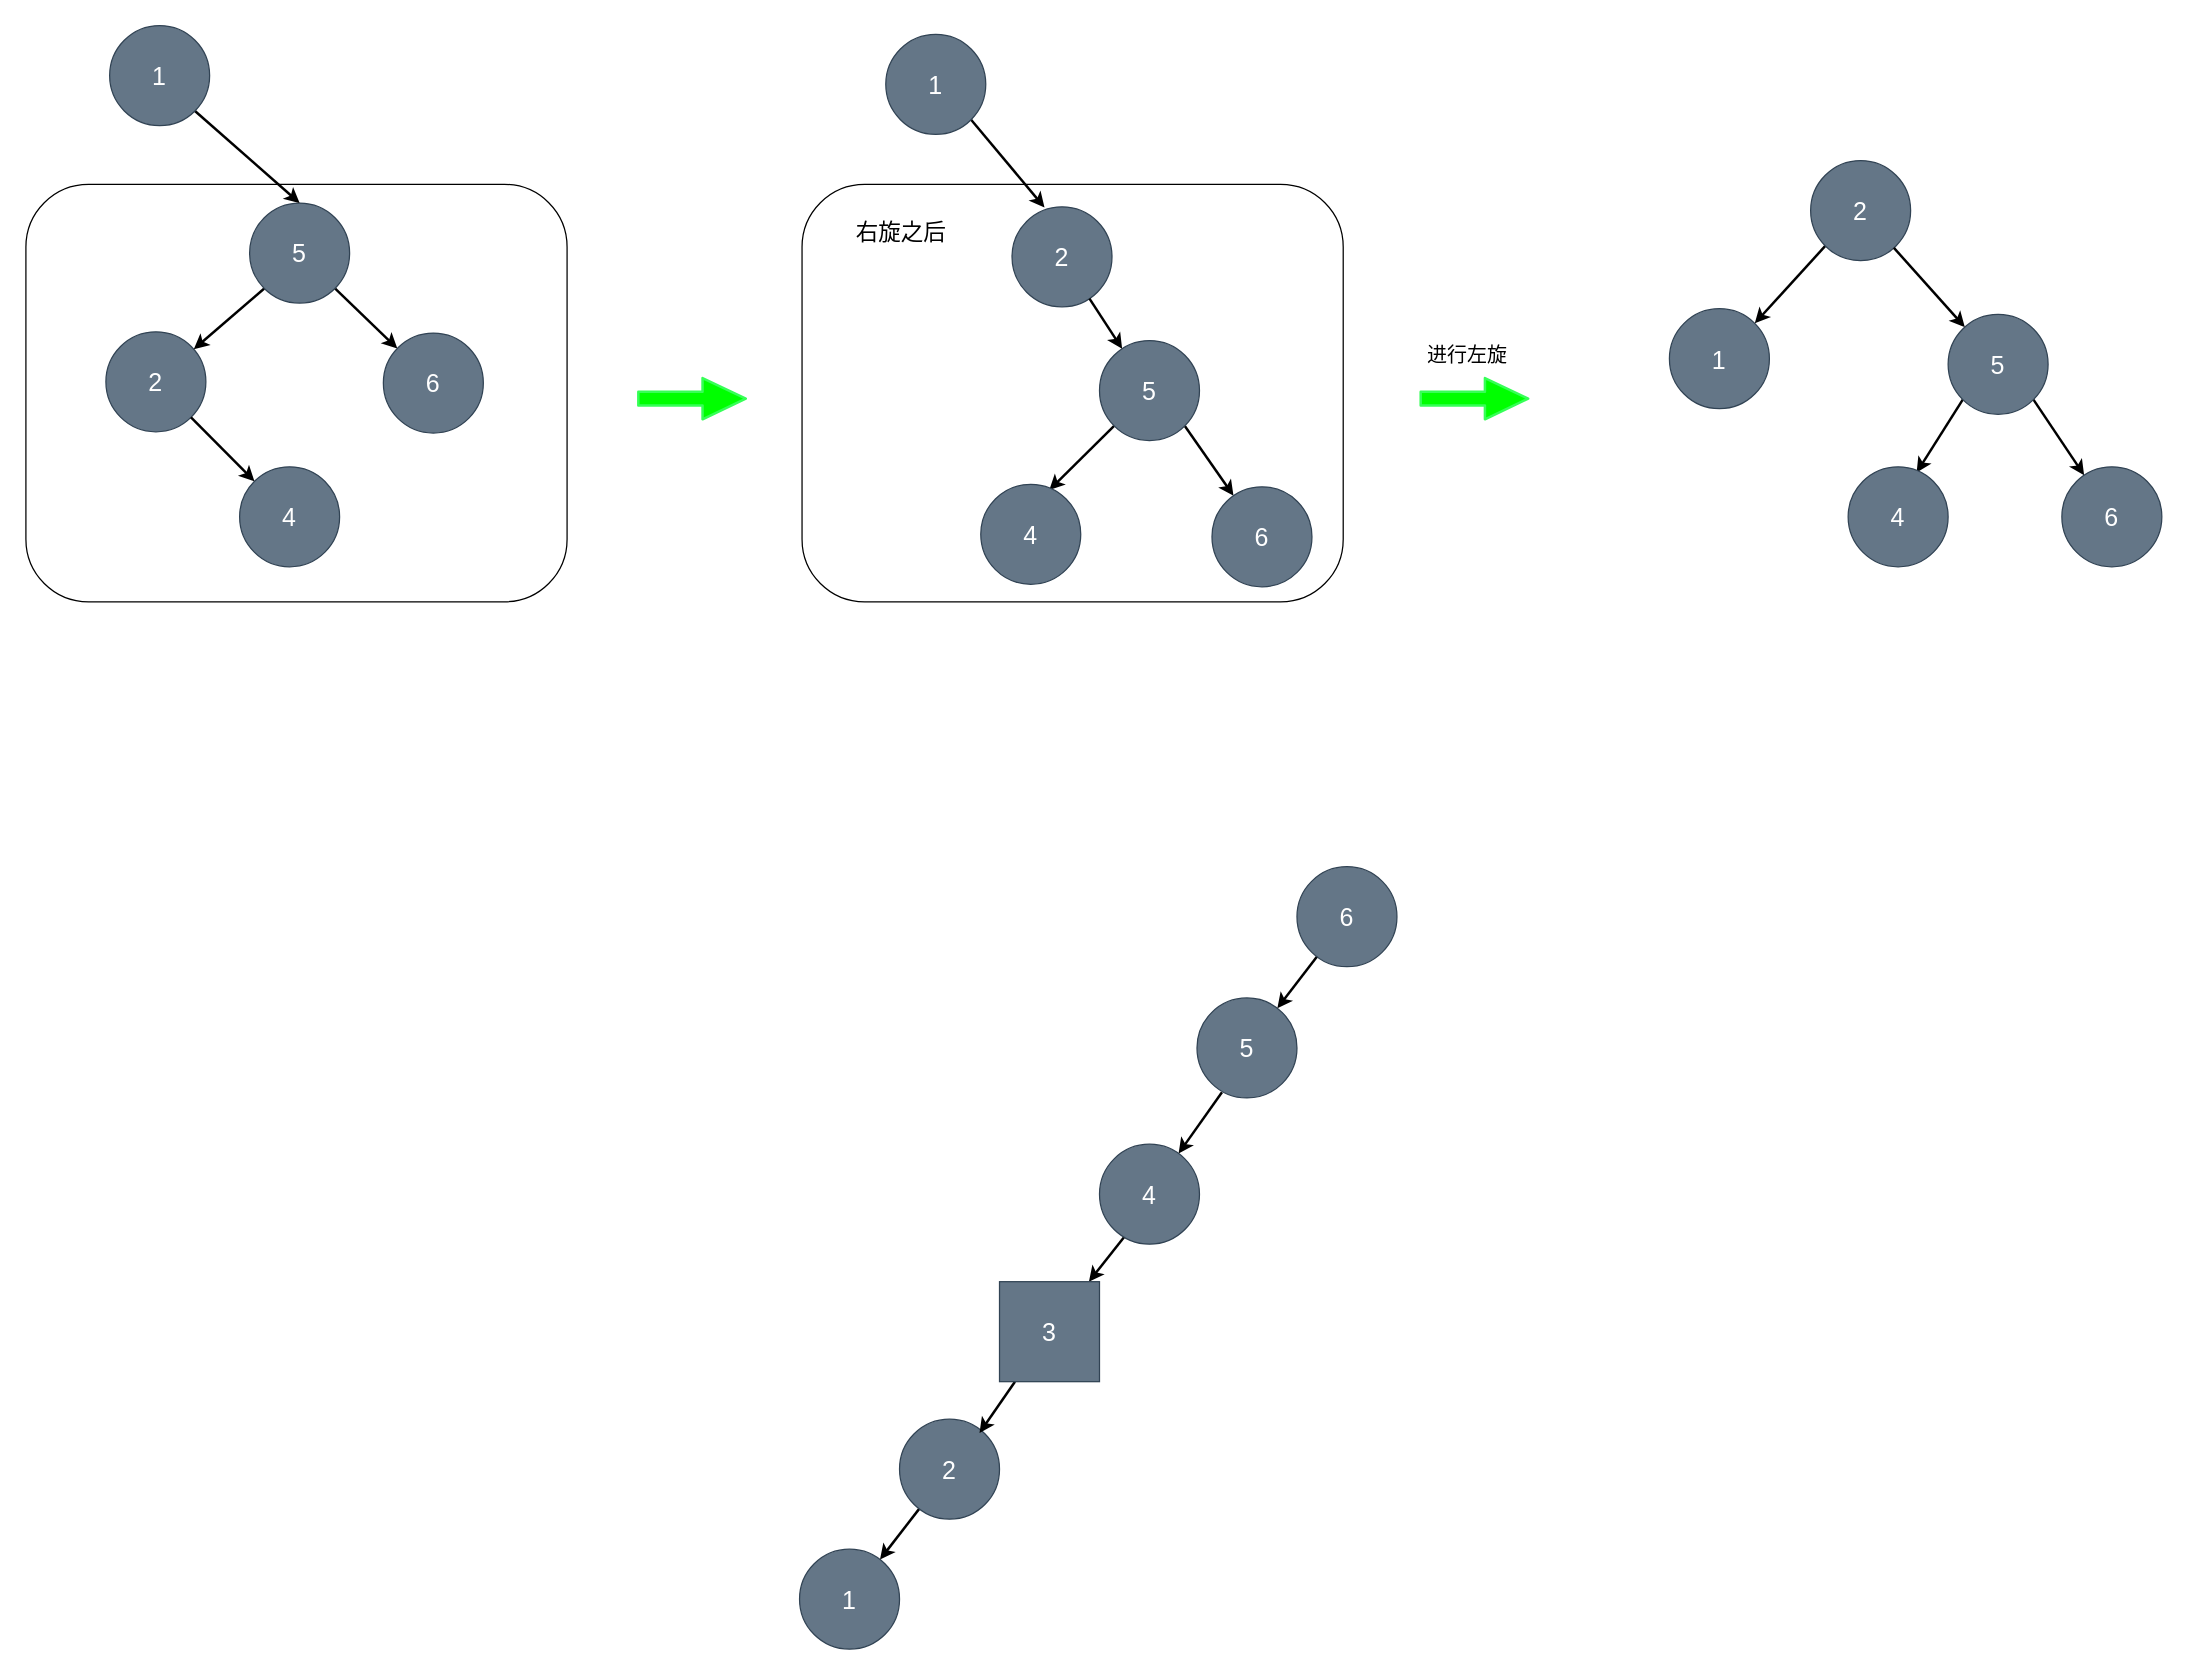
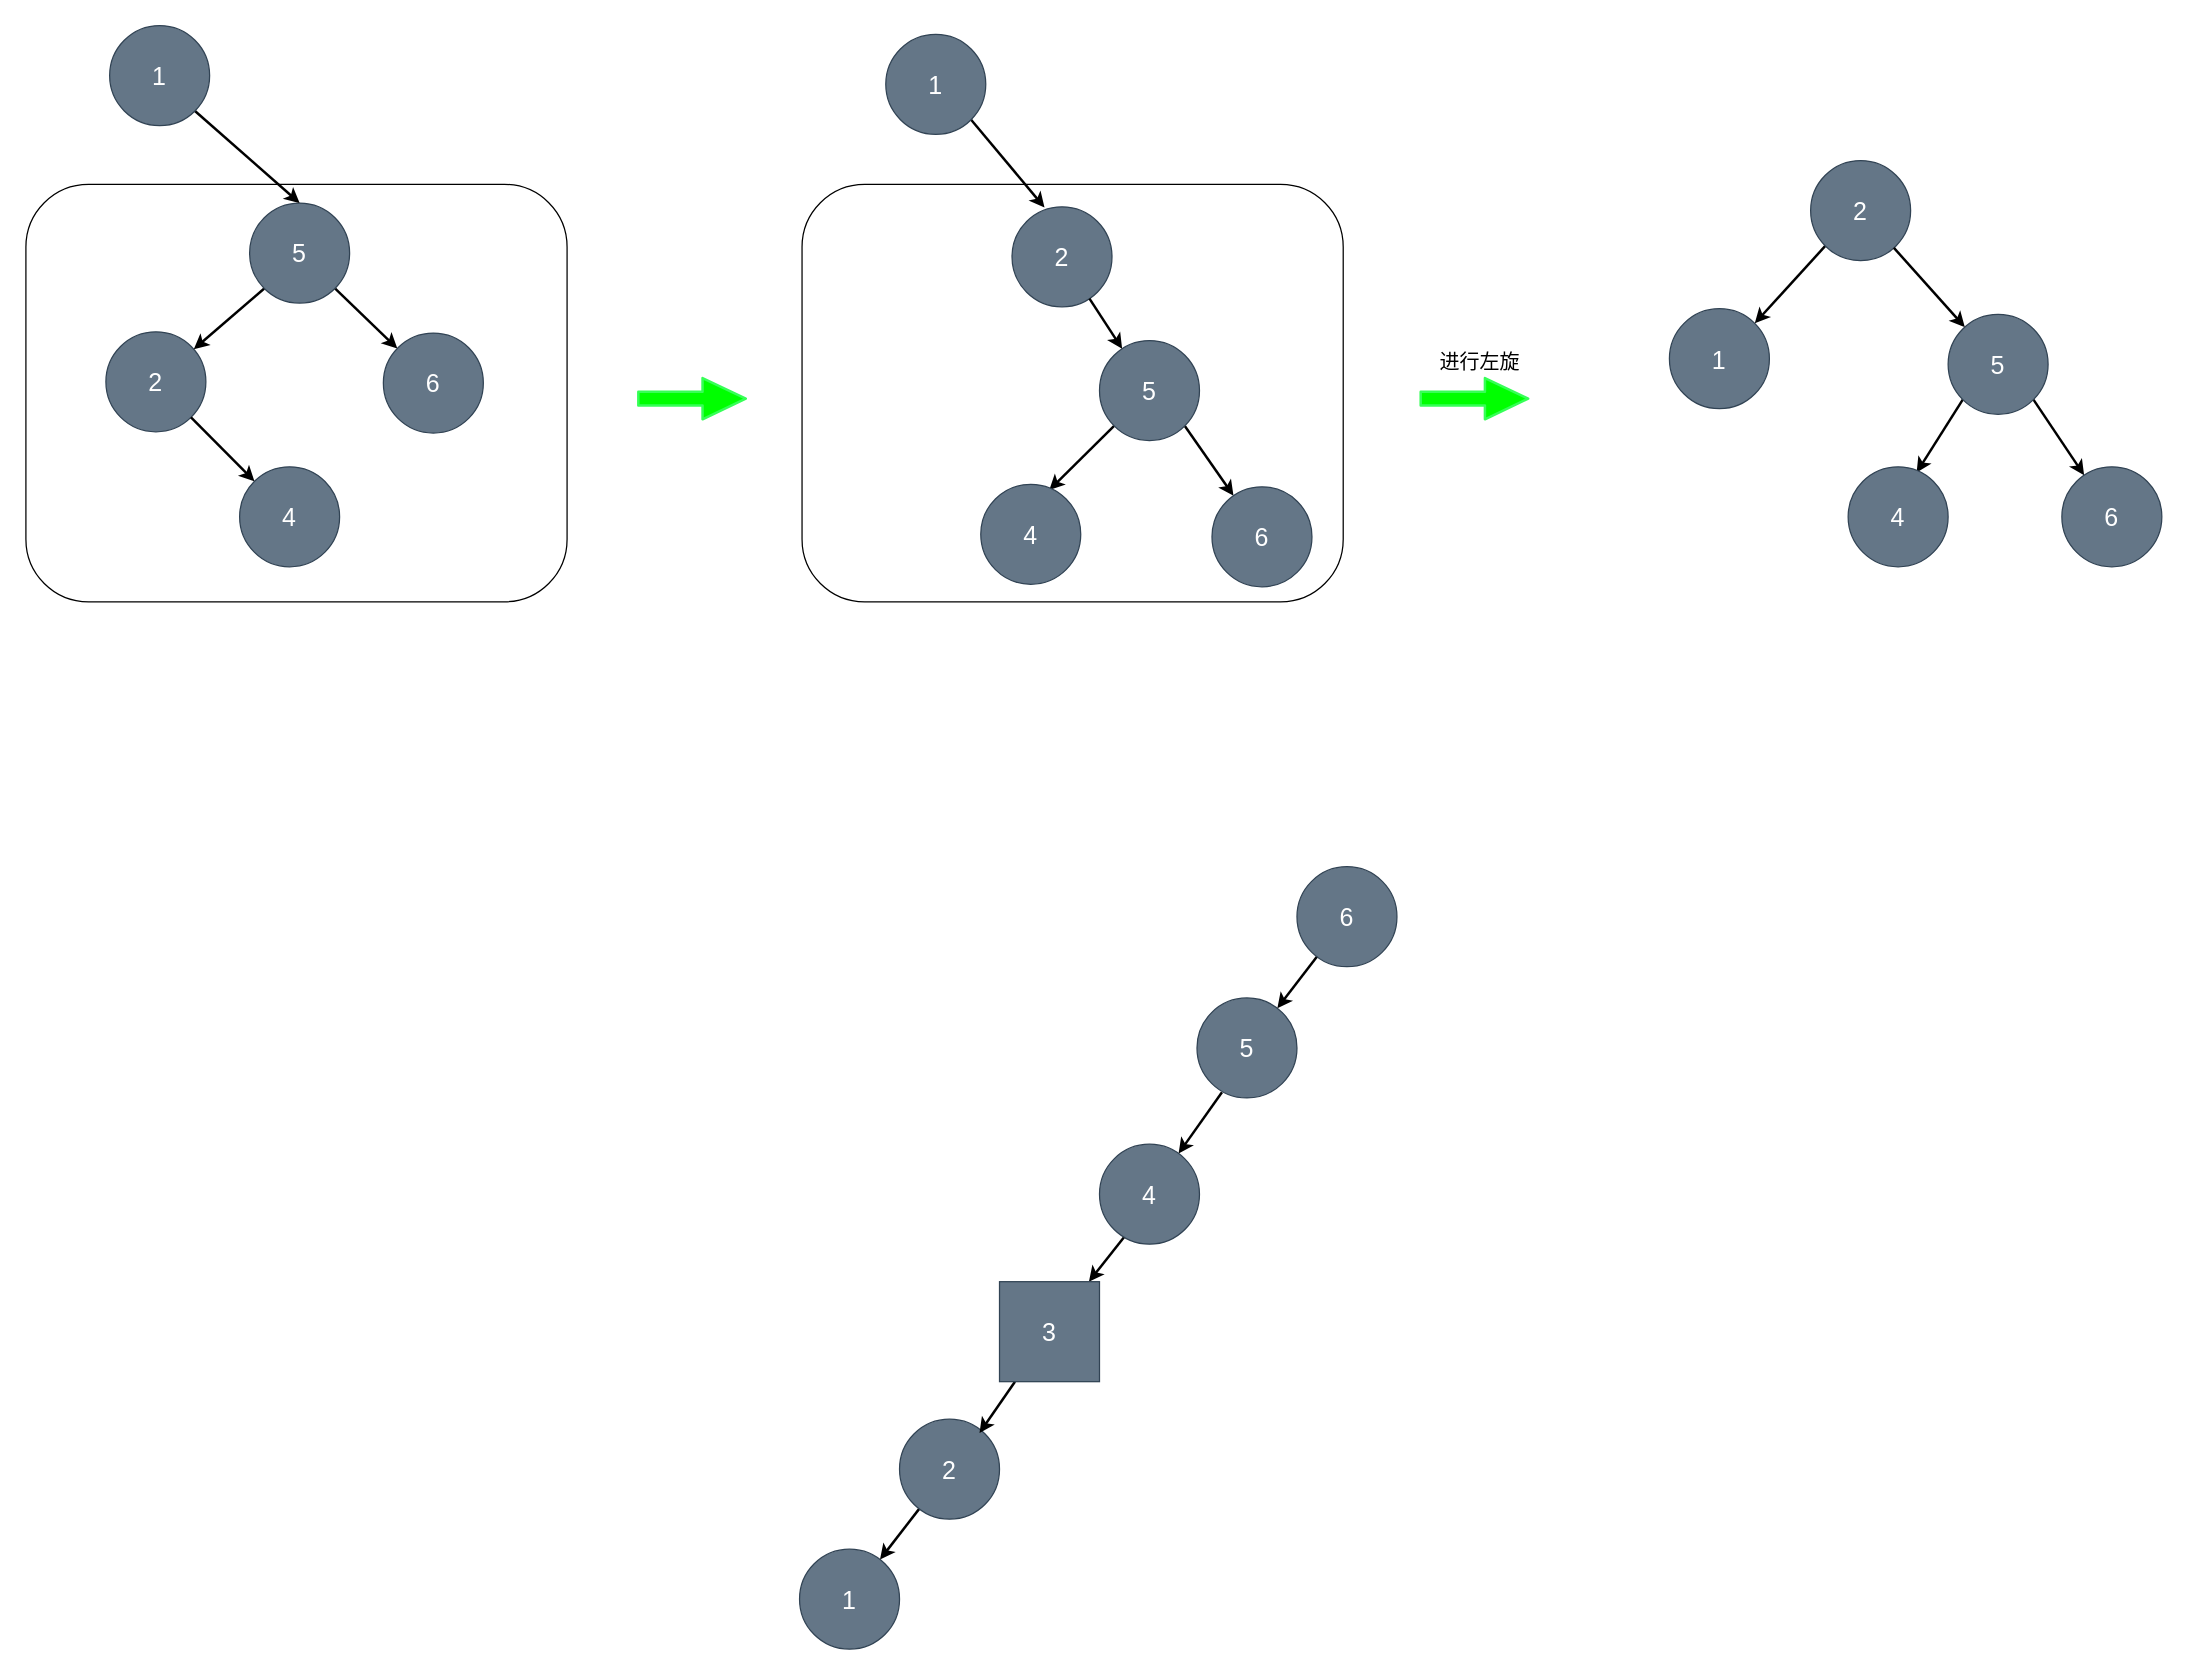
node "右旋之后": removed
node "进行左旋": moved (1467, 356) -> (1479, 362)
